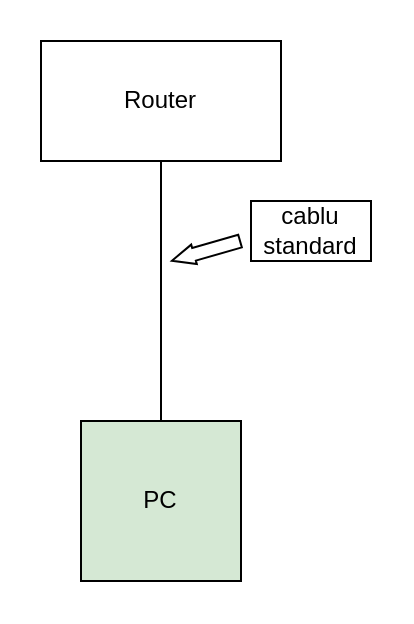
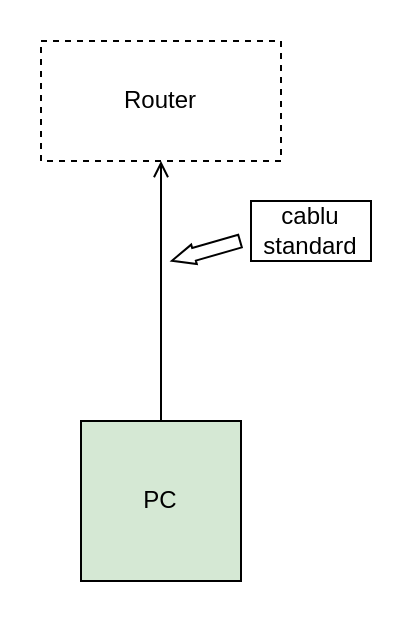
node "Router": style solid -> dashed
edge "Router" -- "PC": arrowhead none -> open
